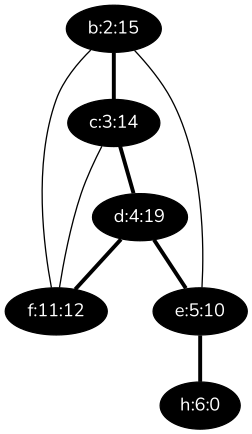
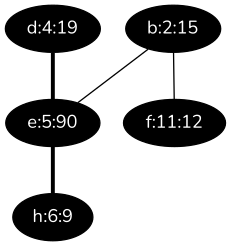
node "c:3:14": removed
edge "d:4:19" -- "f:11:12": removed
node "e:5:10": label "e:5:10" -> "e:5:90"
node "h:6:0": label "h:6:0" -> "h:6:9"
